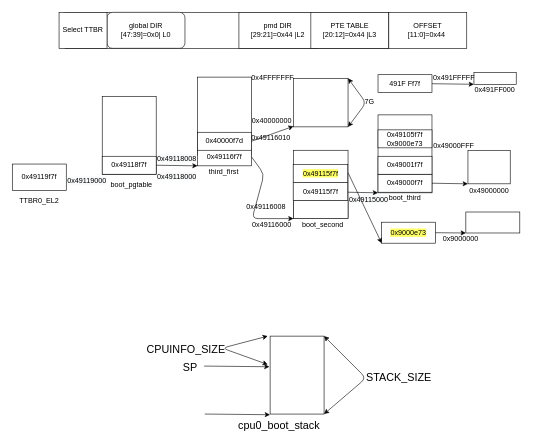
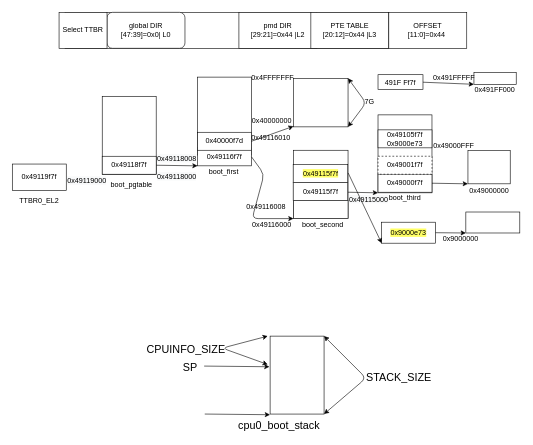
node "491F Ff7f": size 54x18 -> 45x15
node "0x49001f7f": style solid -> dashed
node "third_first": label "third_first" -> "boot_first"
